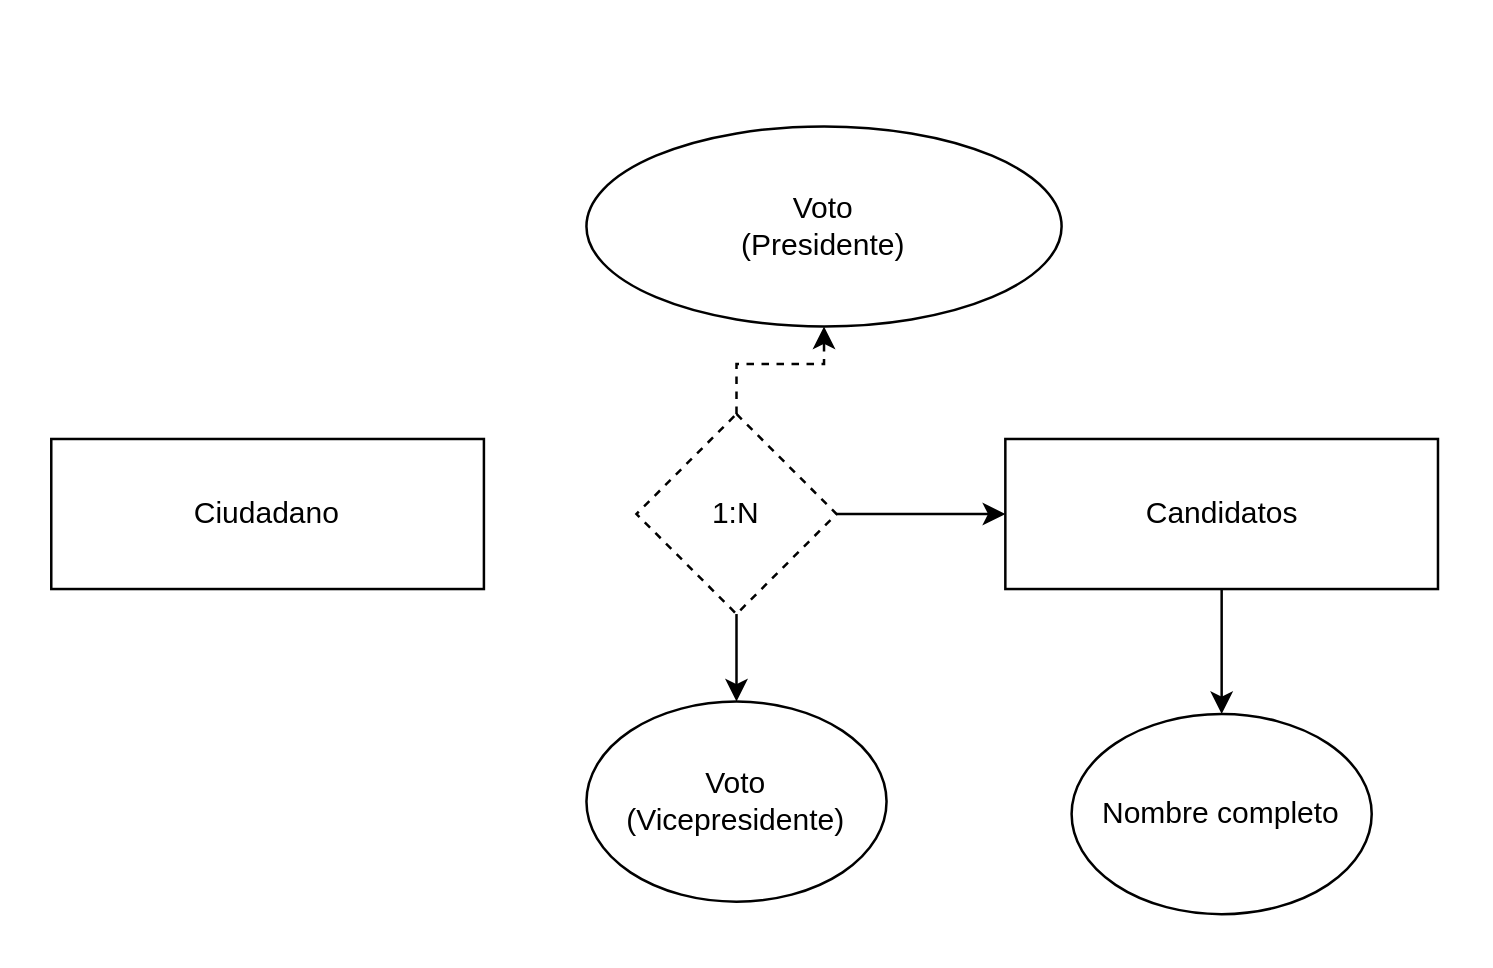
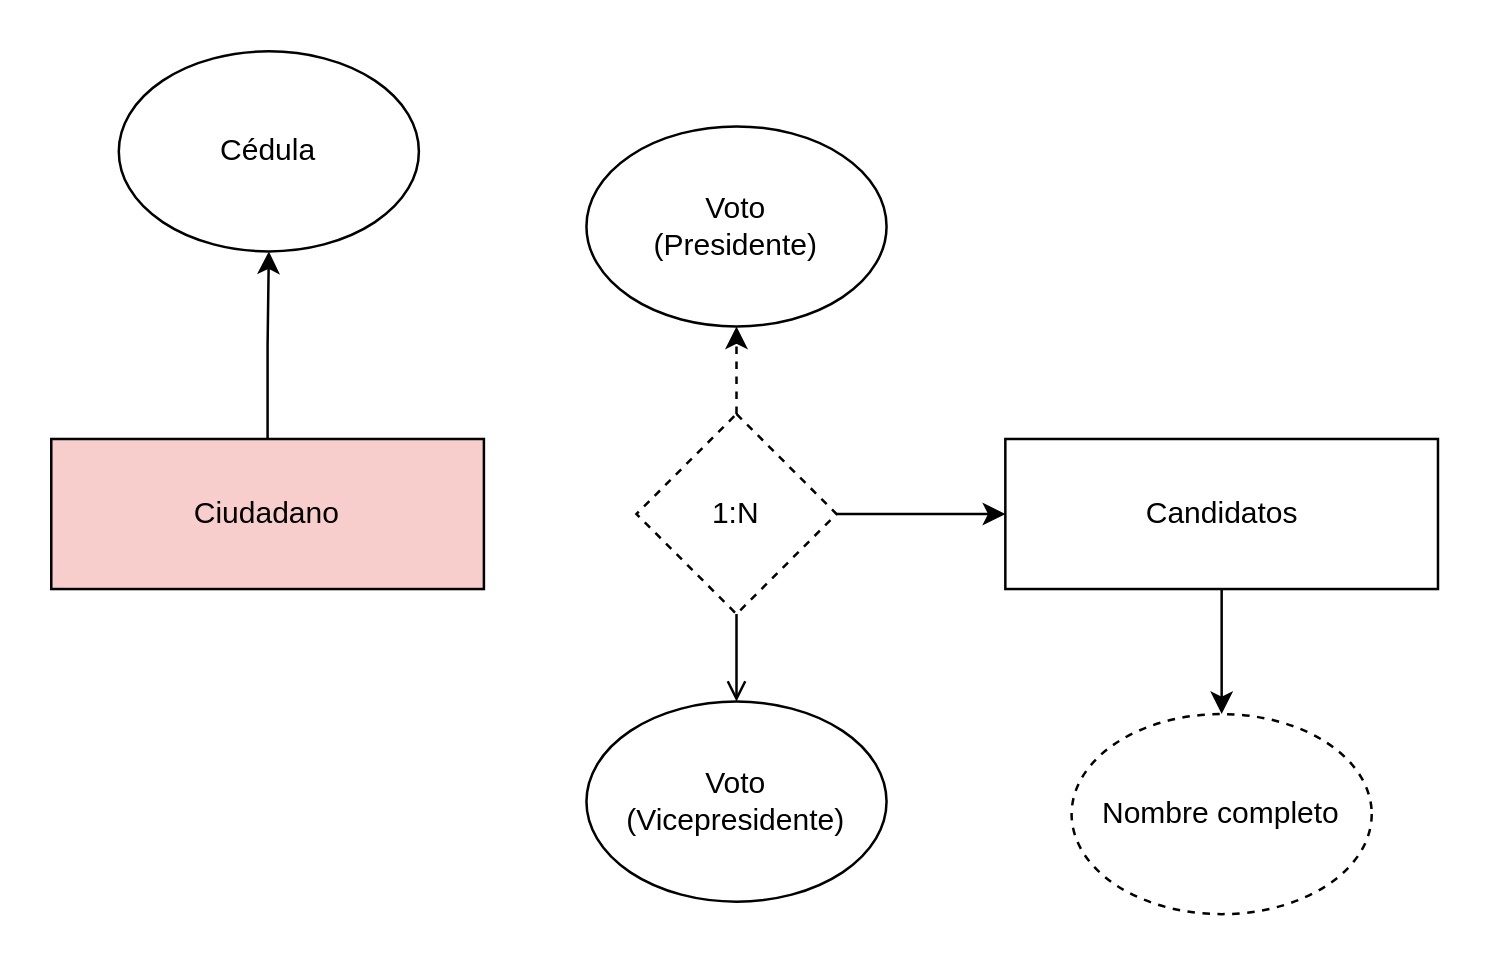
node "Cédula": added
node "Voto (Presidente)": size 475x200 -> 300x200
edge "Ciudadano" -> "Cédula": added
node "Ciudadano": fillcolor #ffffff -> #f8cecc
edge "1:N" -> "Voto (Vicepresidente)": arrowhead classic -> open
node "Nombre completo": style solid -> dashed
